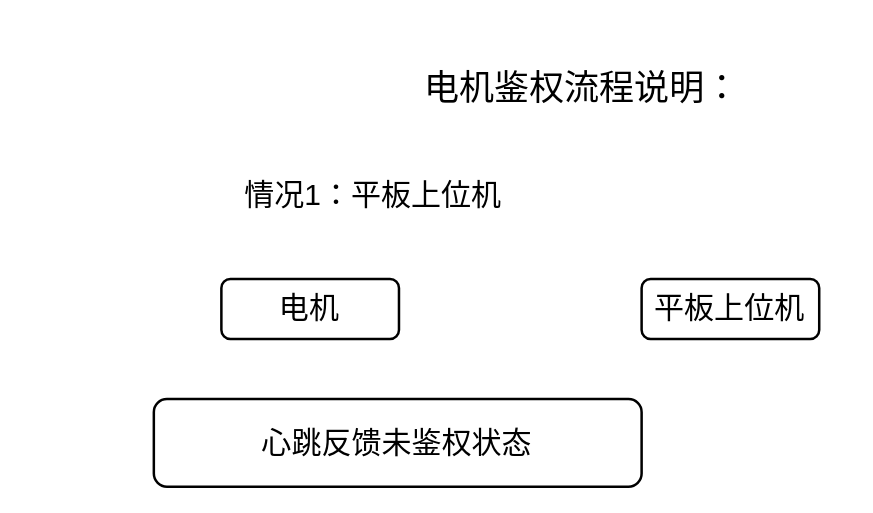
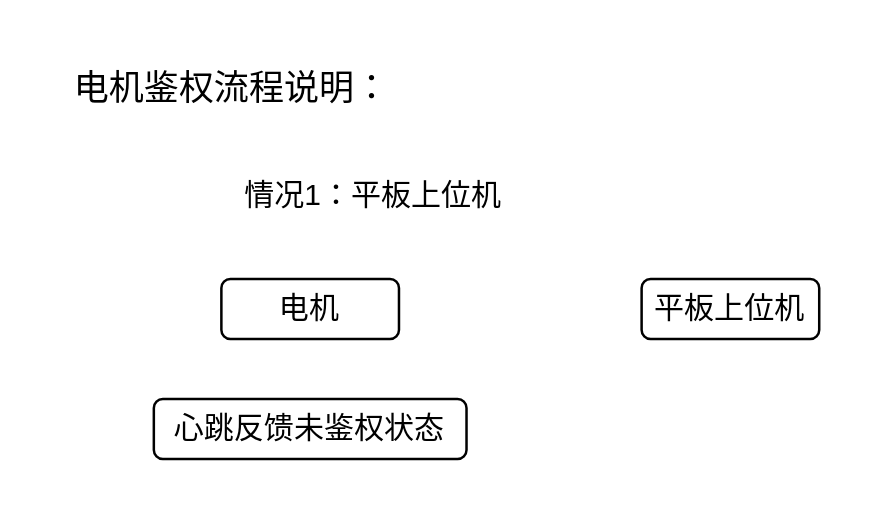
node "电机鉴权流程说明：": moved (581, 88) -> (231, 88)
node "心跳反馈未鉴权状态": size 488x88 -> 313x60
